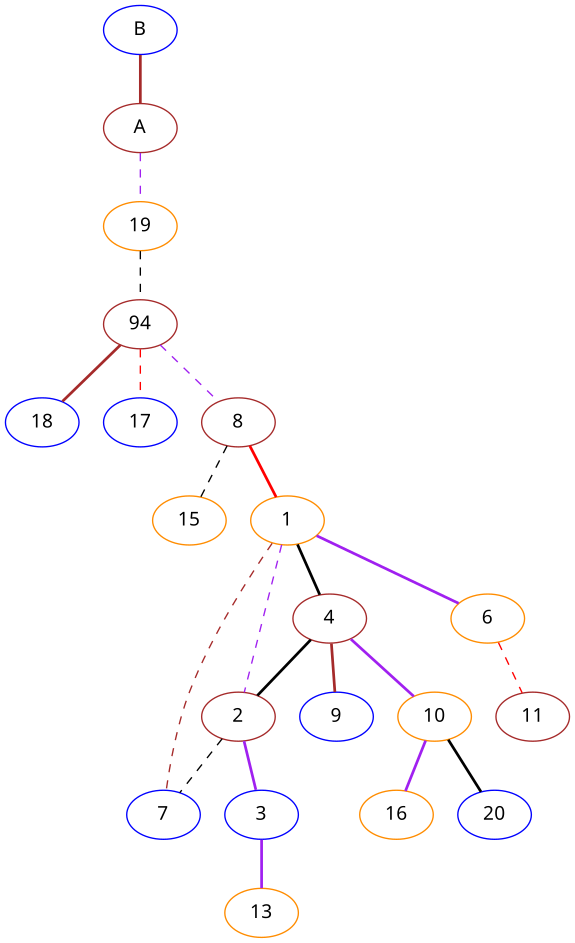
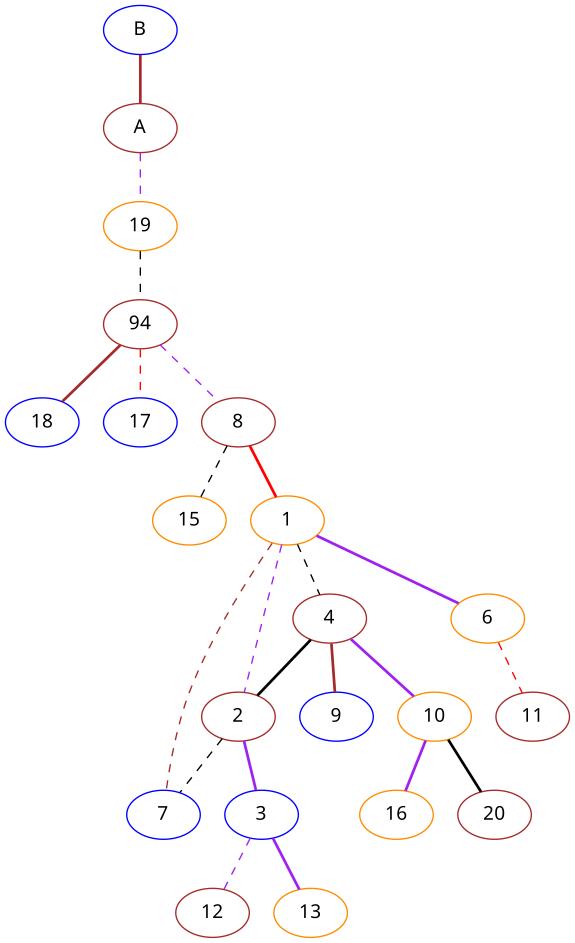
edge "1" -- "4": style bold -> dashed
node "20": color blue -> brown
node "12": added
